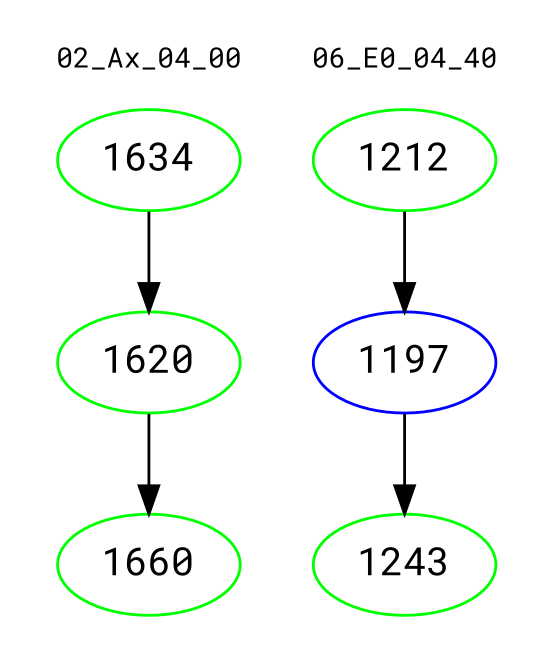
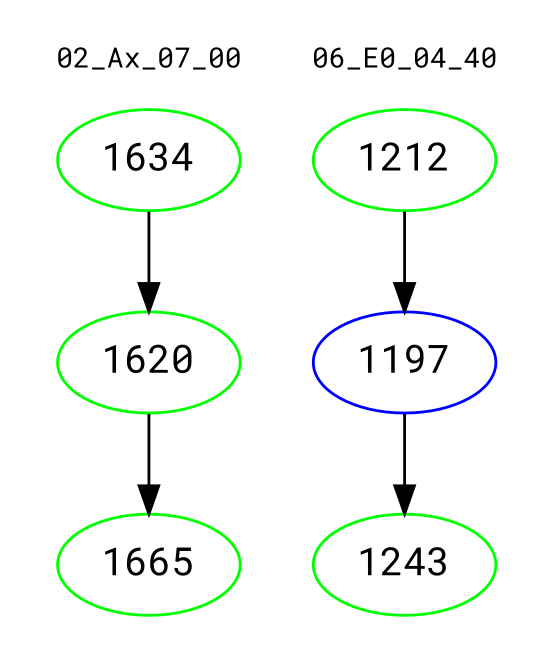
cluster "02_Ax_04_00": label "02_Ax_04_00" -> "02_Ax_07_00"
node "1660": label "1660" -> "1665"
